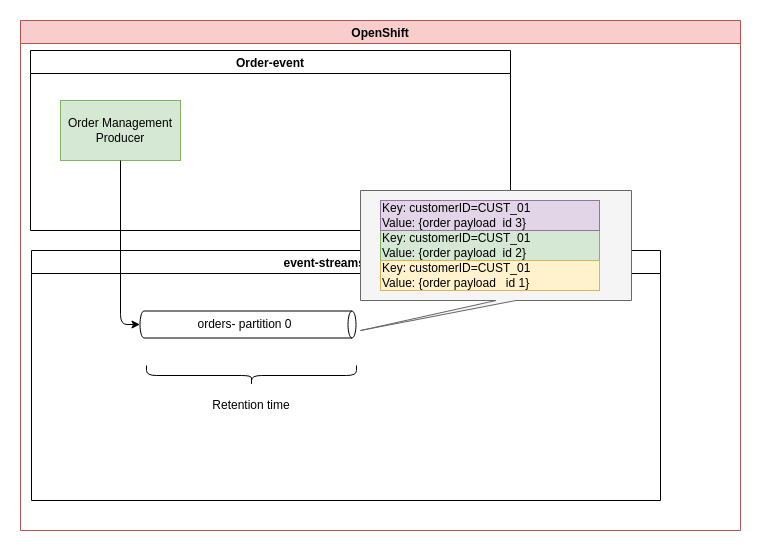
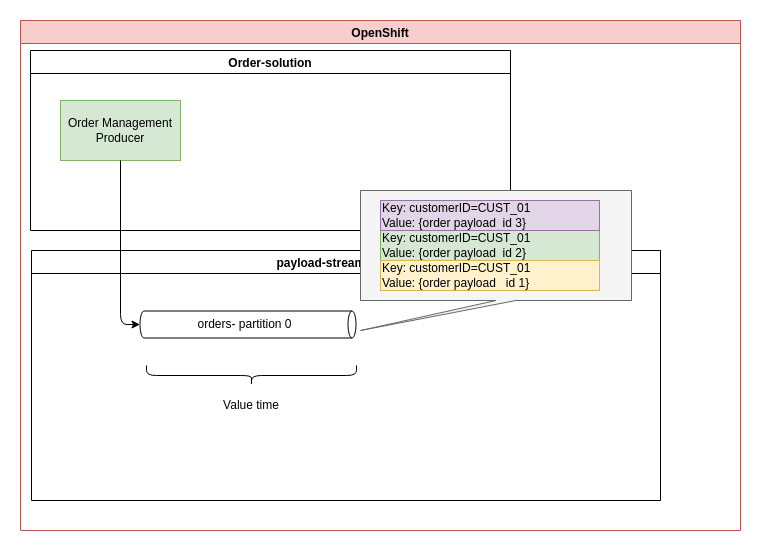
node "Order-event": label "Order-event" -> "Order-solution"
node "event-streams cluster": label "event-streams cluster" -> "payload-streams cluster"
node "Retention time": label "Retention time" -> "Value time"
